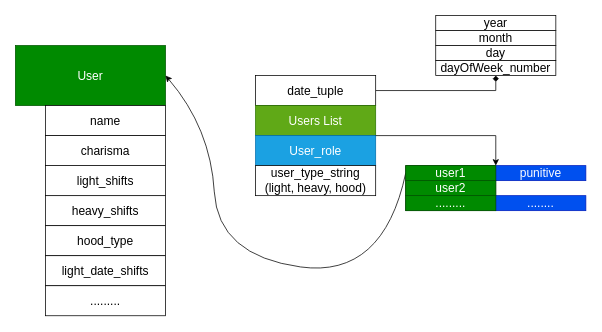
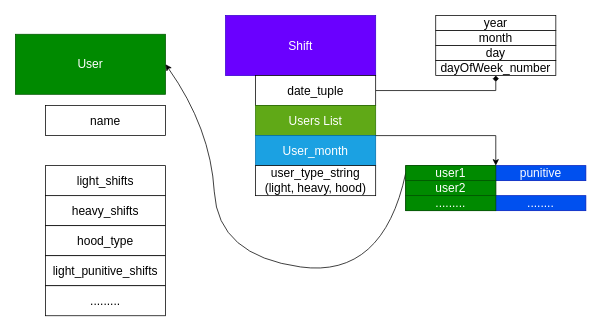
node "Shift": added
node "User": moved (90, 75) -> (90, 64)
node "charisma": removed
node "User_role": label "User_role" -> "User_month"
node "light_date_shifts": label "light_date_shifts" -> "light_punitive_shifts"
